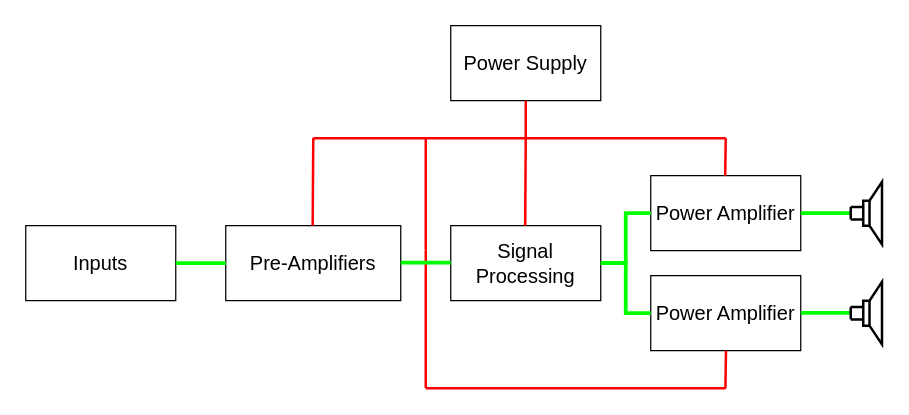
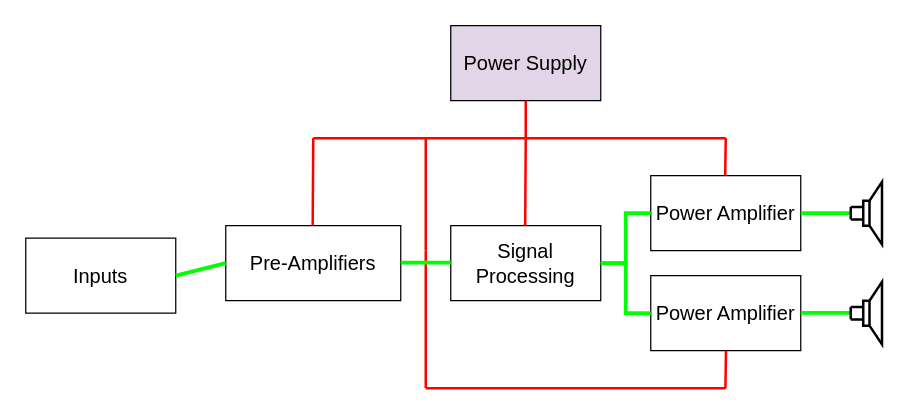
node "Power Supply": fillcolor #ffffff -> #e1d5e7
node "Inputs": moved (101, 263) -> (101, 276)
